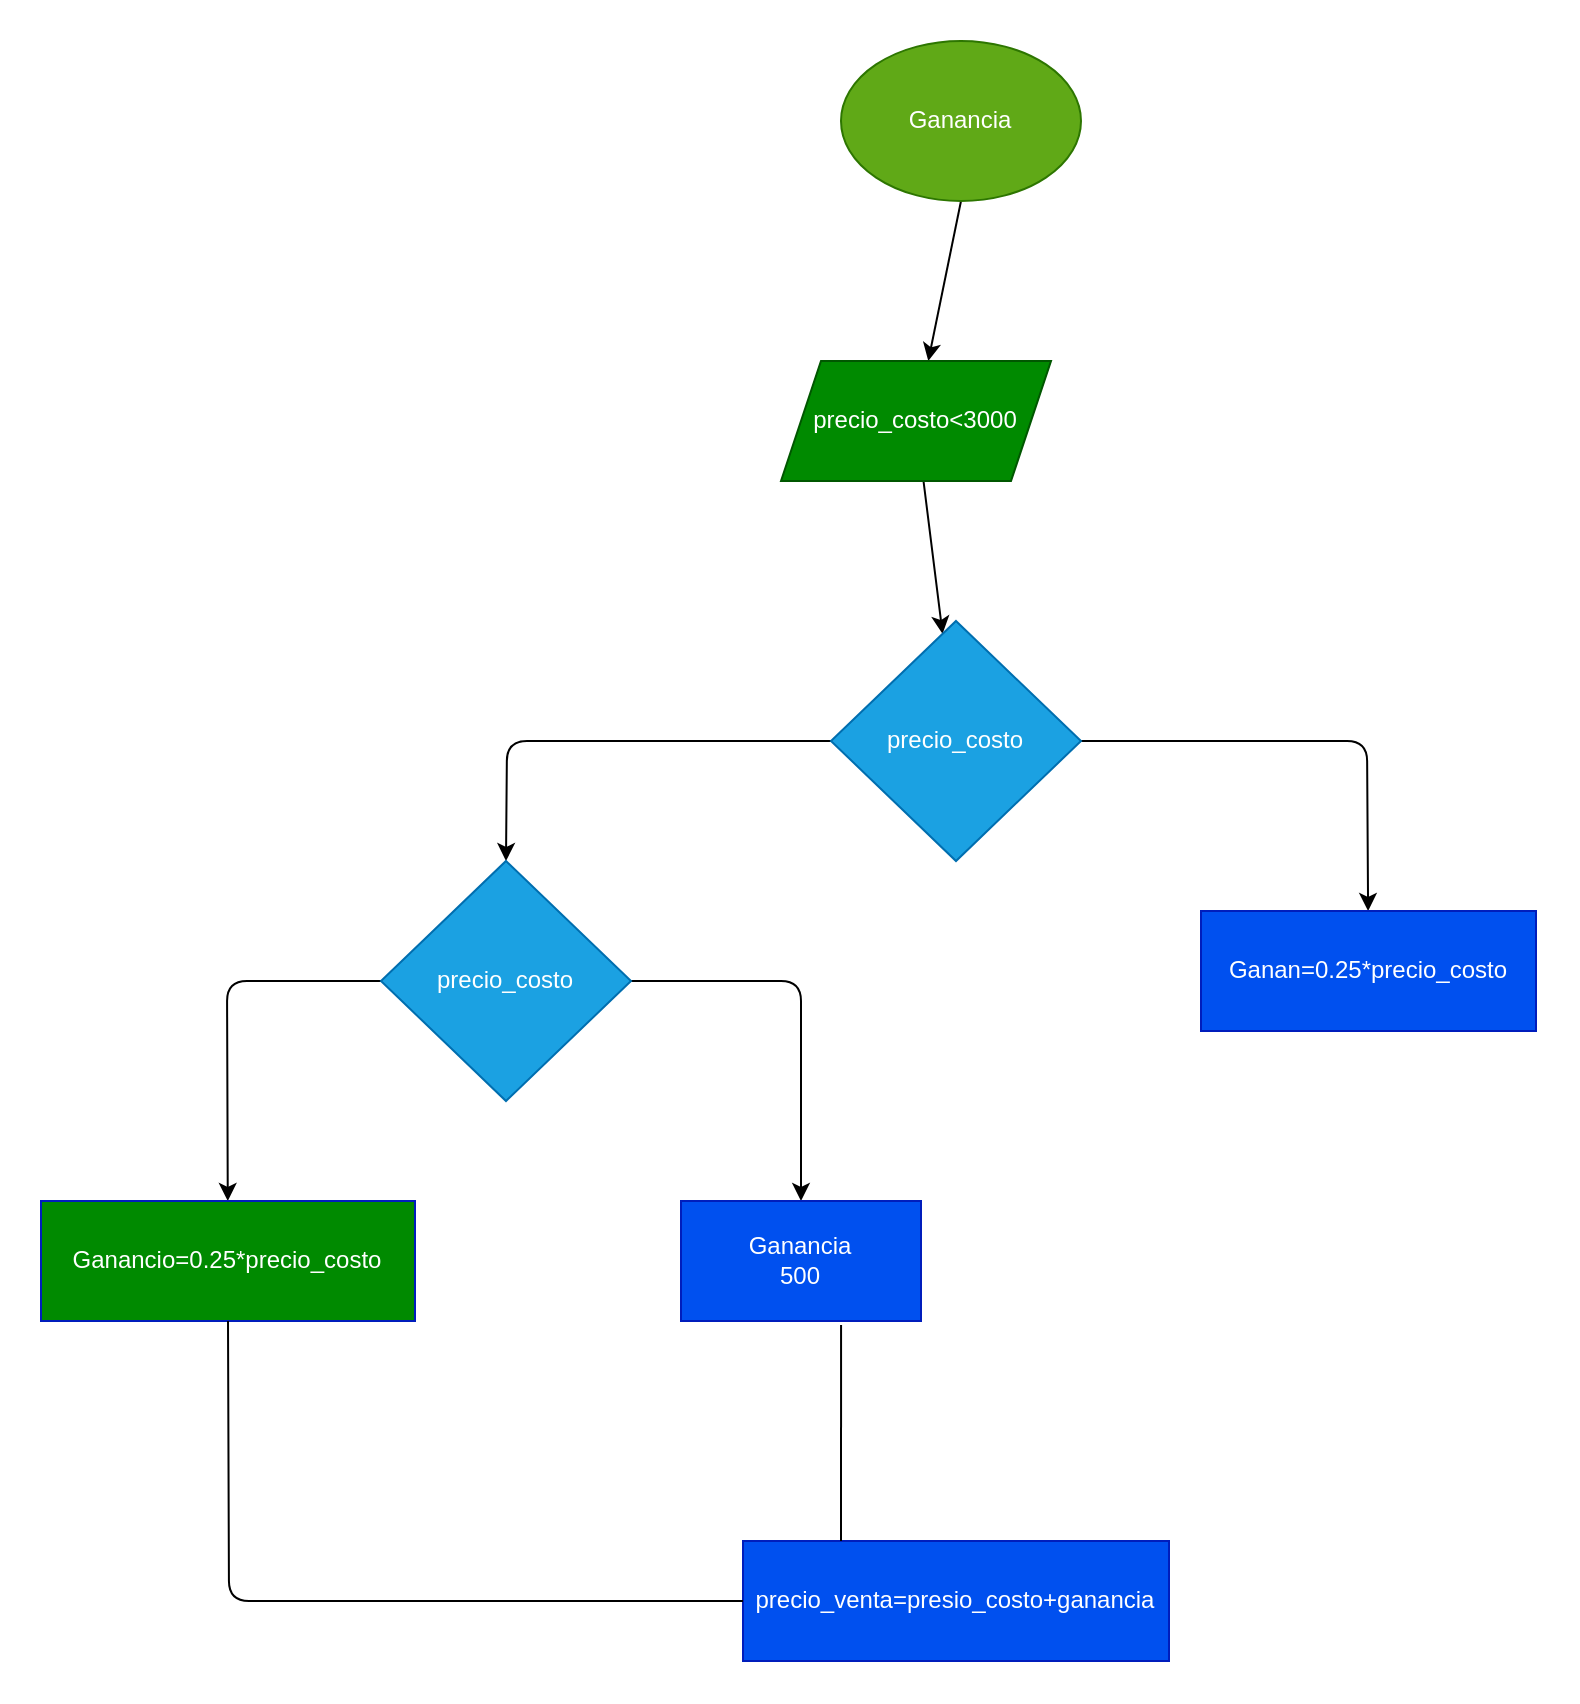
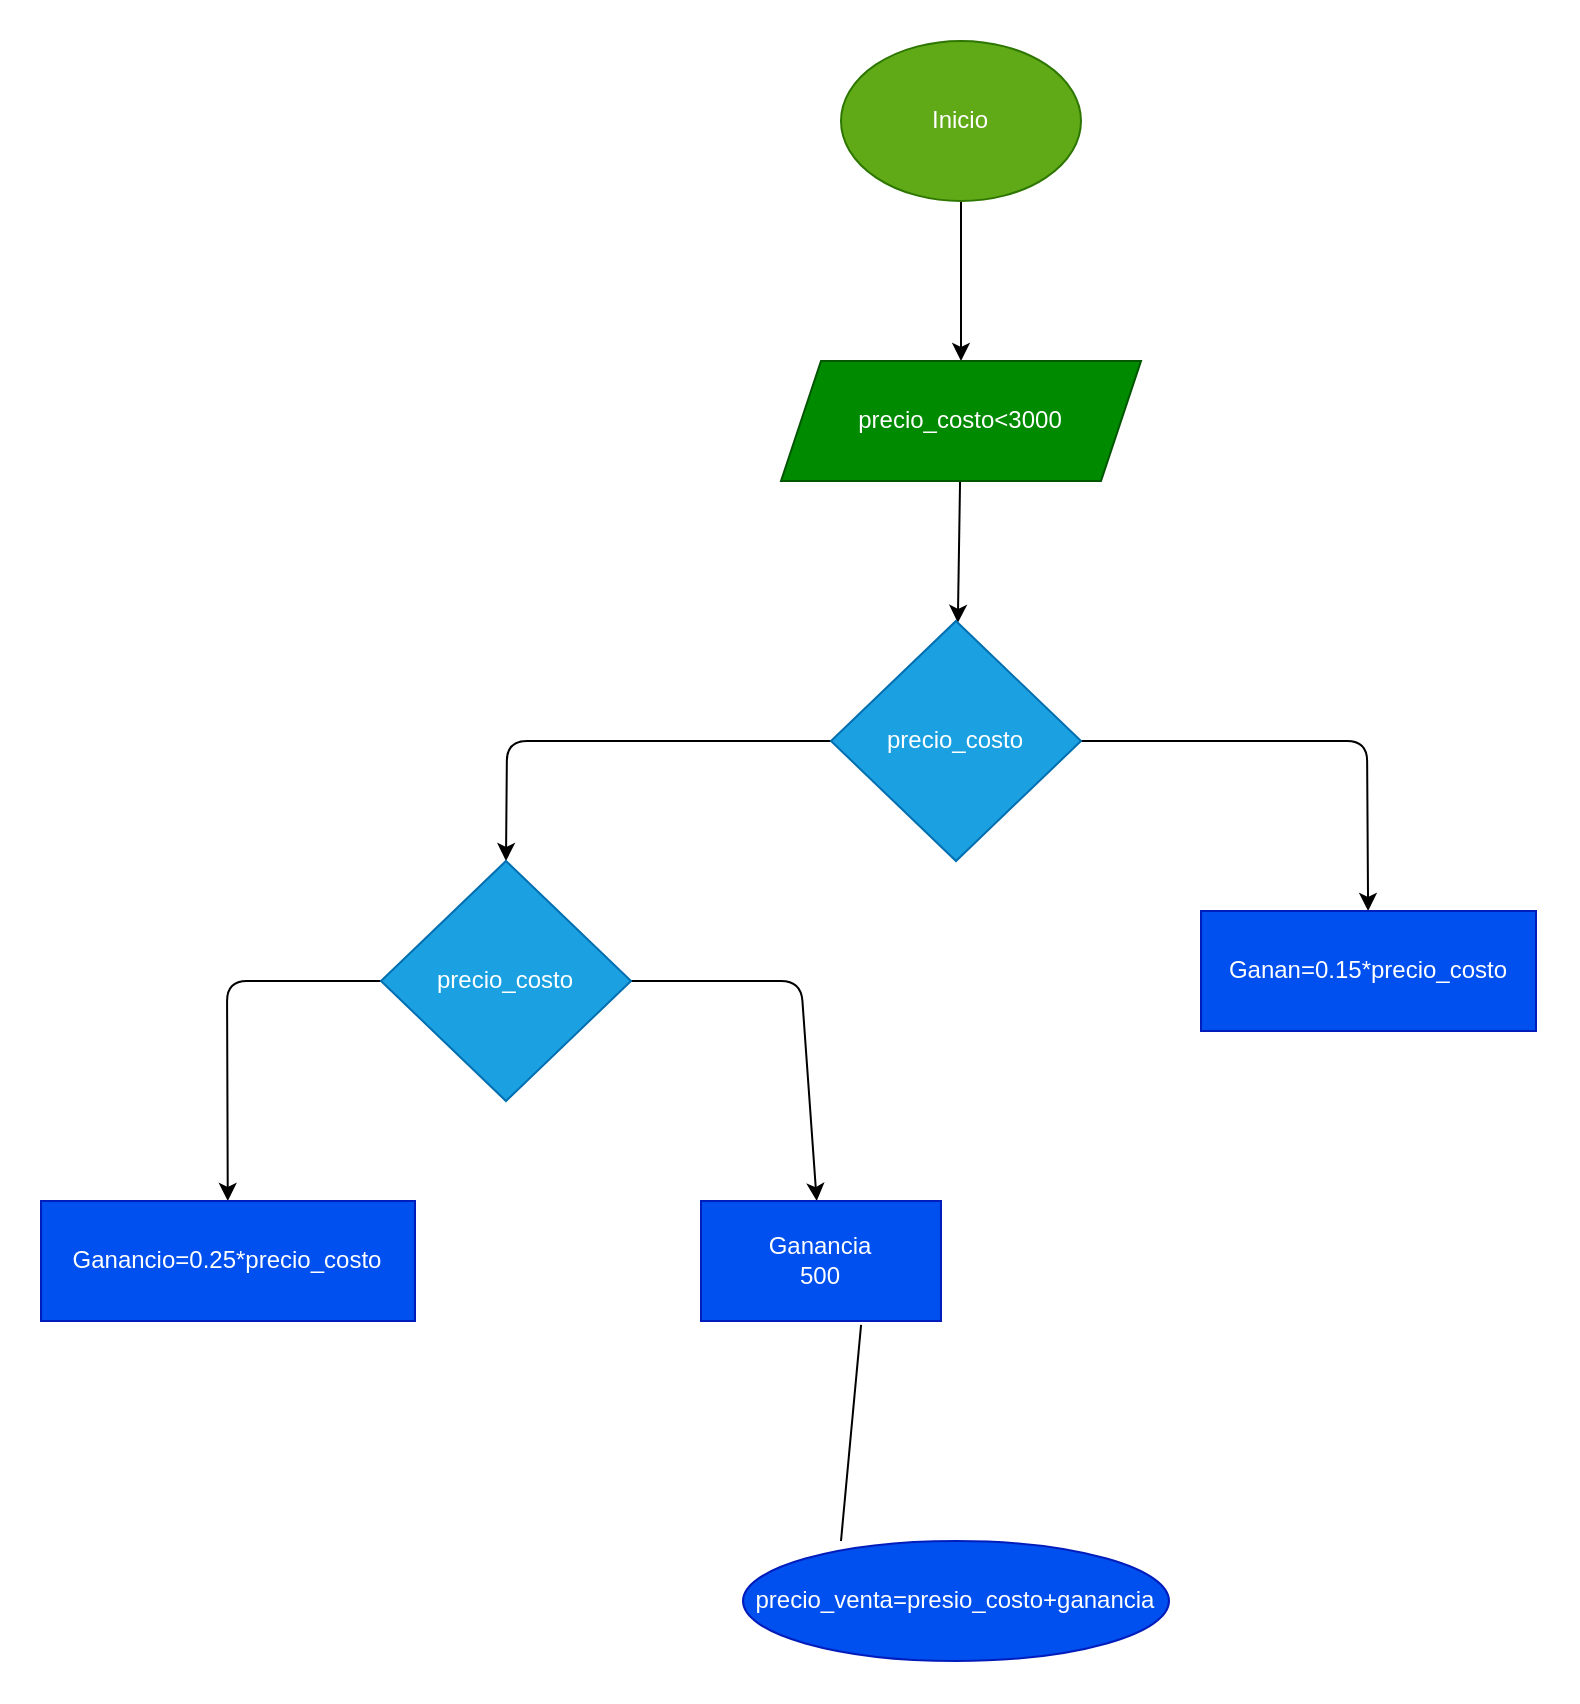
node "Ganancia": label "Ganancia" -> "Inicio"
node "precio_costo<3000": size 270x120 -> 360x120
node "Ganan=0.25*precio_costo": label "Ganan=0.25*precio_costo" -> "Ganan=0.15*precio_costo"
node "Ganancio=0.25*precio_costo": fillcolor #008a00 -> #0050ef
node "Ganancia 500": moved (801, 1261) -> (821, 1261)
edge "Ganancio=0.25*precio_costo" -- "precio_venta=presio_costo+ganancia": removed
node "precio_venta=presio_costo+ganancia": shape rectangle -> ellipse
